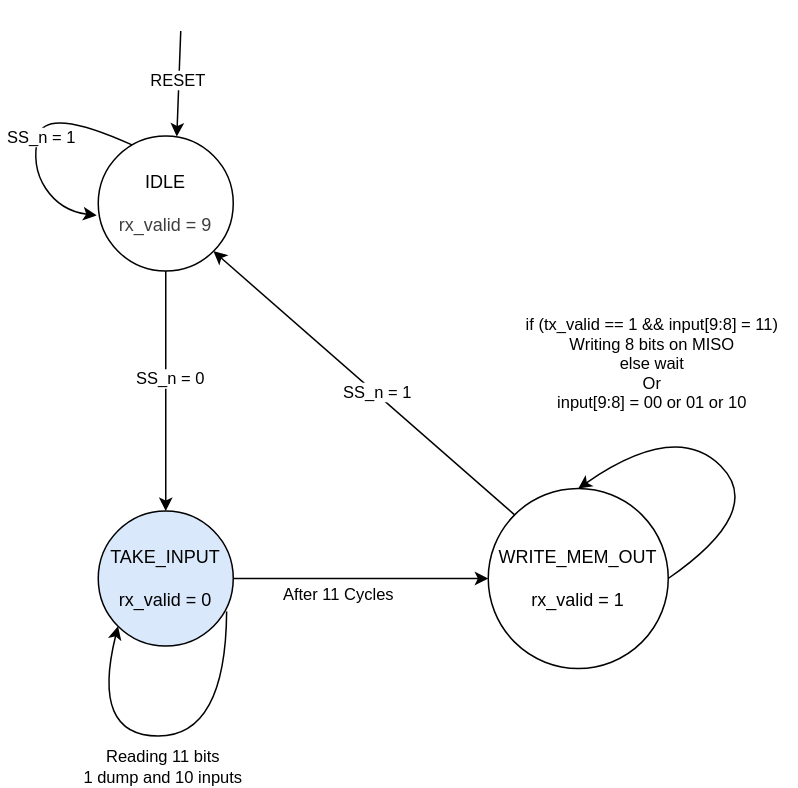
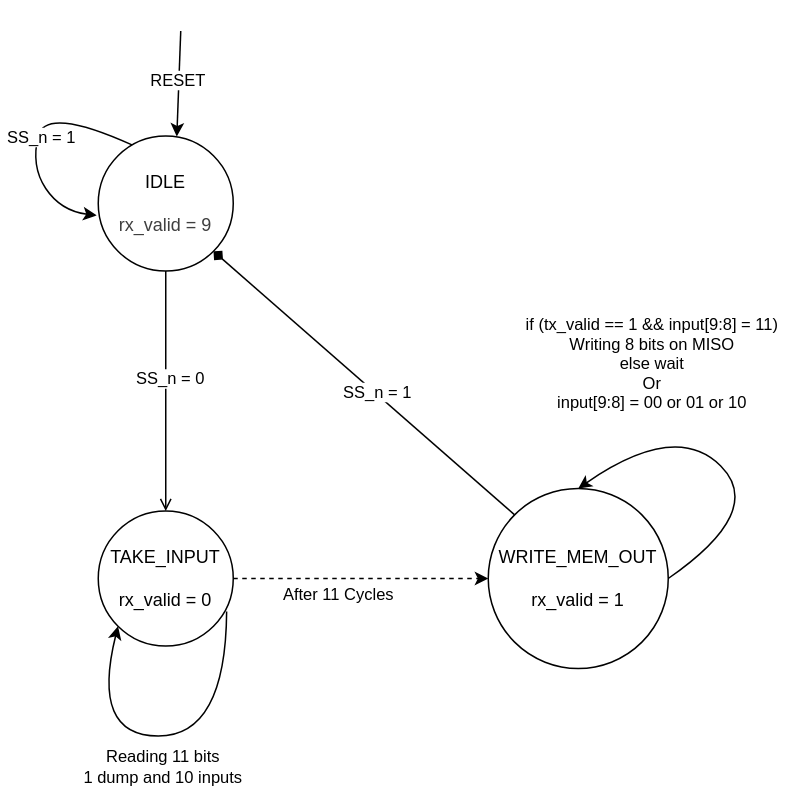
edge "WRITE_MEM_OUT rx_valid = 1" -> "IDLE rx_valid = 9": arrowhead classic -> diamond
edge "IDLE rx_valid = 9" -> "TAKE_INPUT rx_valid = 0": arrowhead classic -> open
node "TAKE_INPUT rx_valid = 0": fillcolor #dae8fc -> #ffffff
edge "TAKE_INPUT rx_valid = 0" -> "WRITE_MEM_OUT rx_valid = 1": style solid -> dashed
